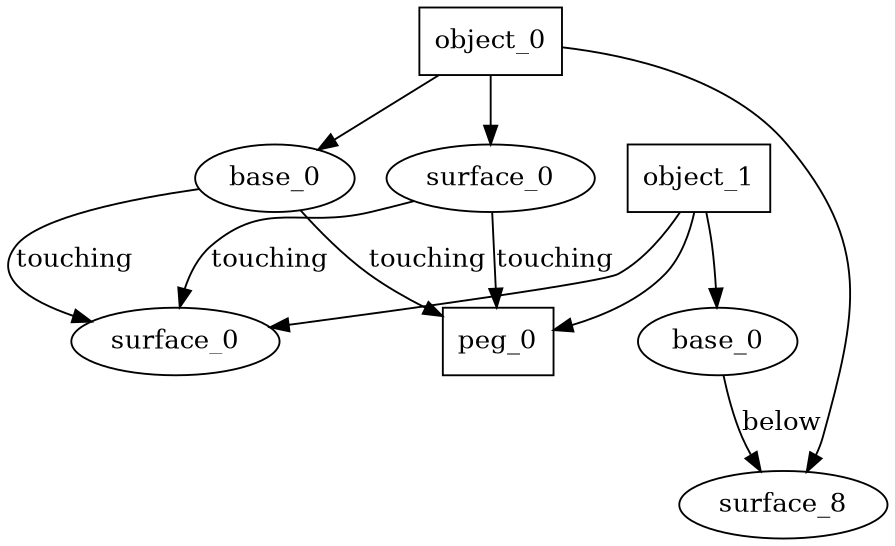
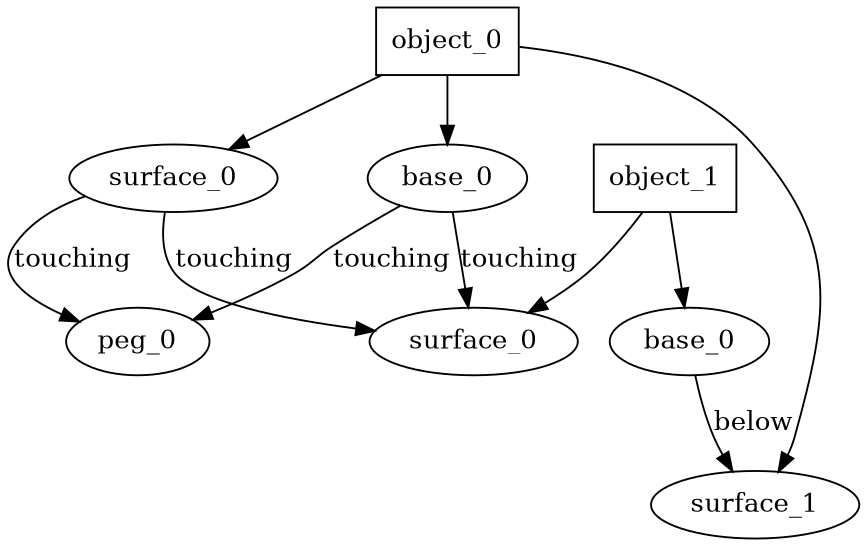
edge "object_1" -> "peg_0": removed
node "peg_0": shape box -> ellipse
node "surface_8": label "surface_8" -> "surface_1"
